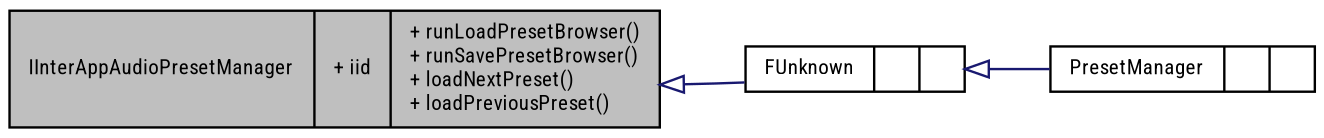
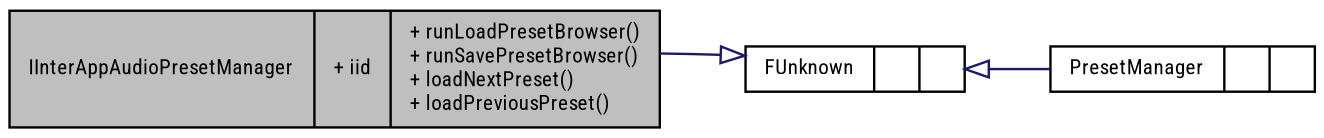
edge "FUnknown" -> "IInterAppAudioPresetManager": reversed
